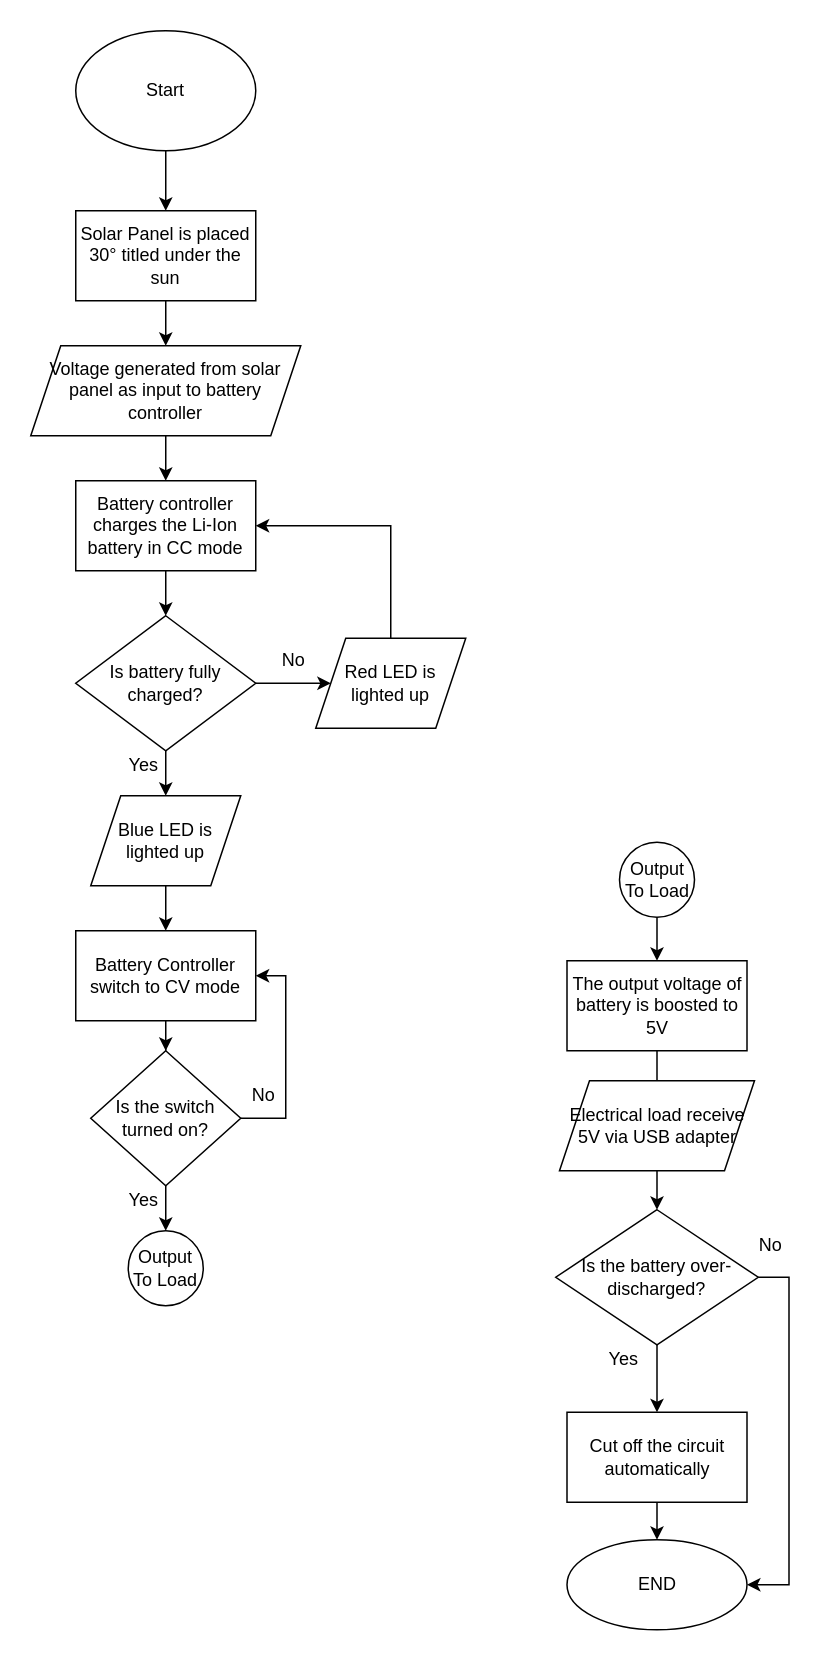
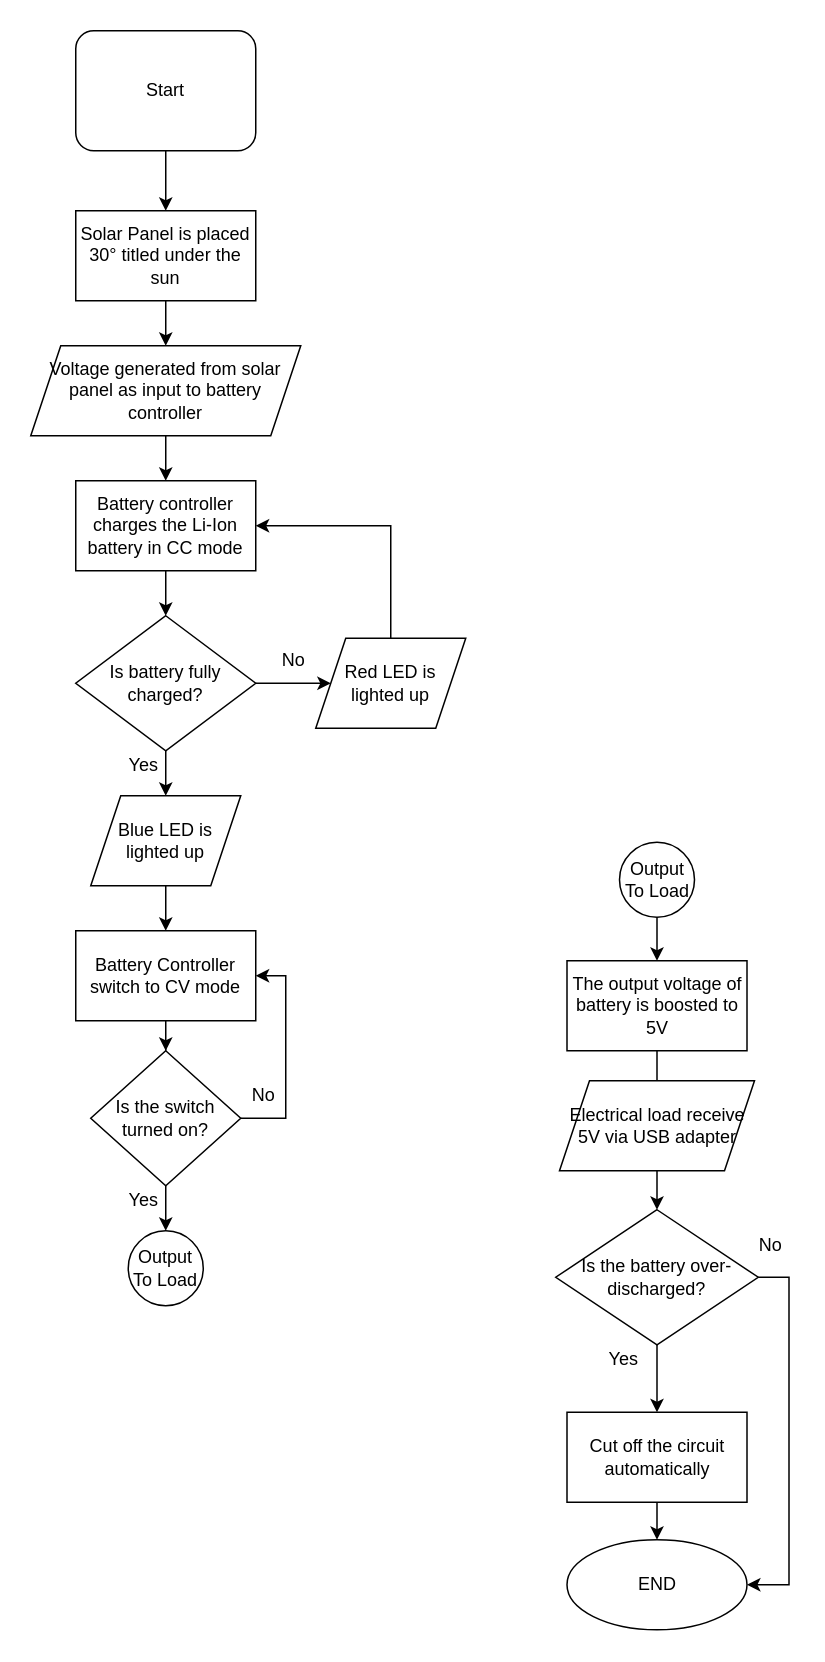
node "Start": shape ellipse -> rounded rectangle
